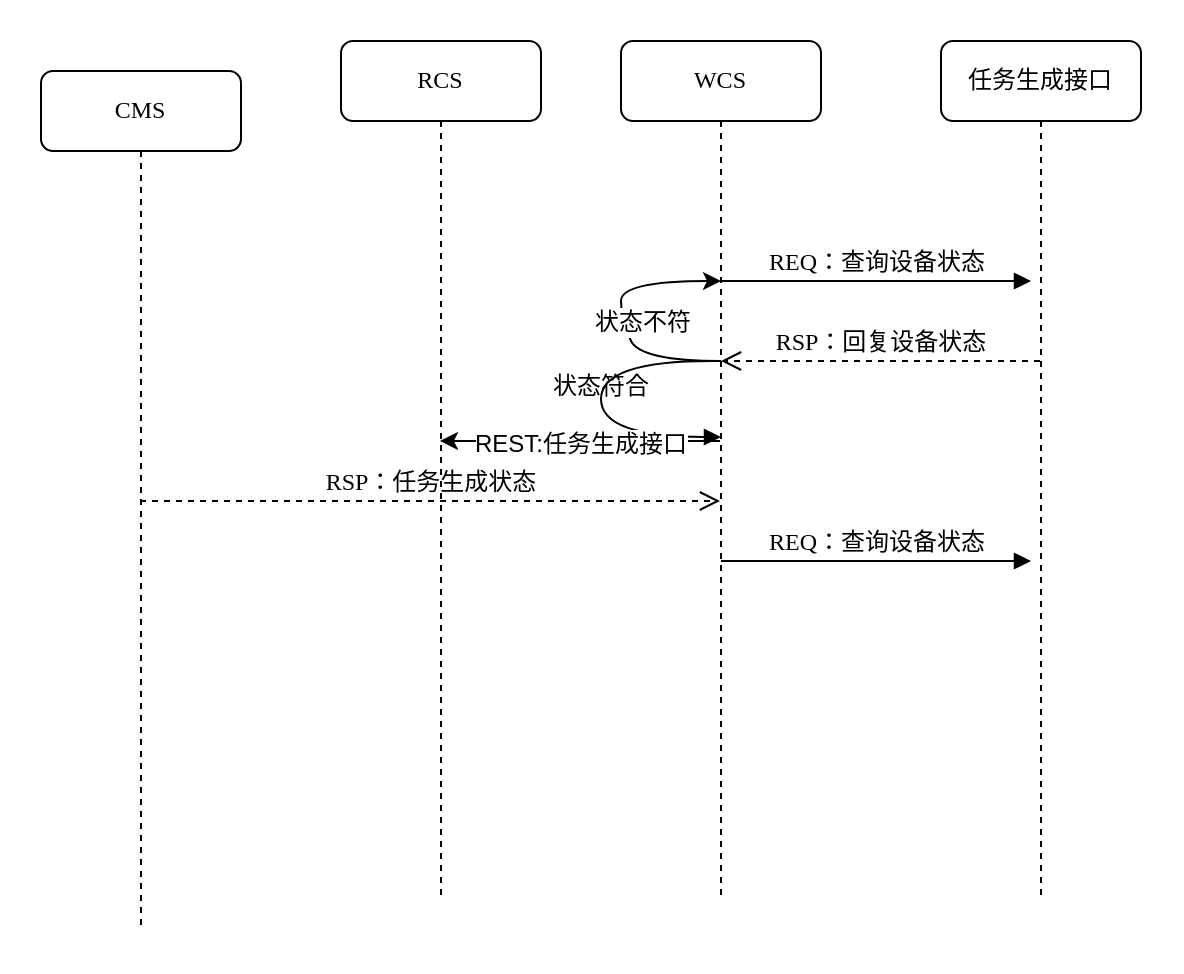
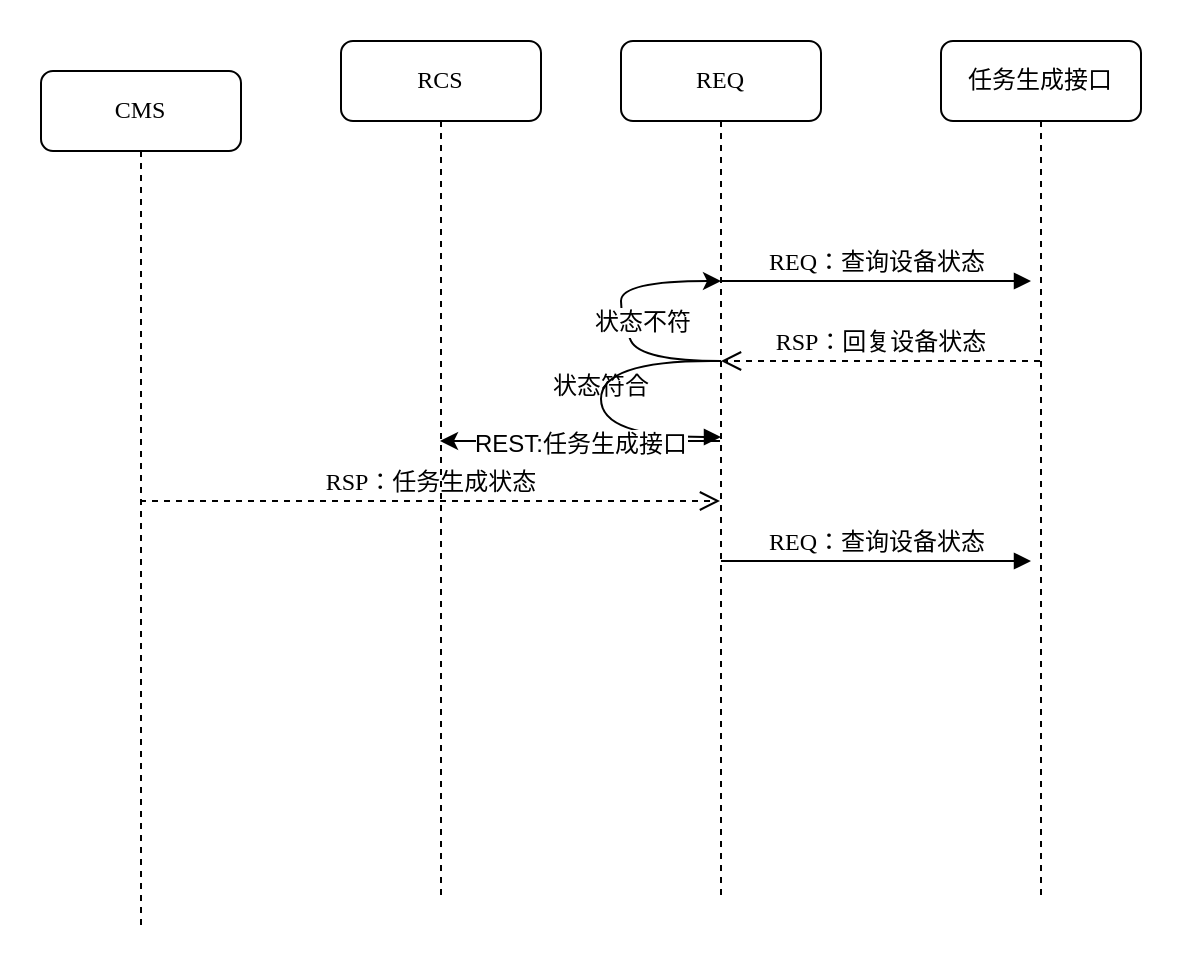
node "WCS": label "WCS" -> "REQ"
